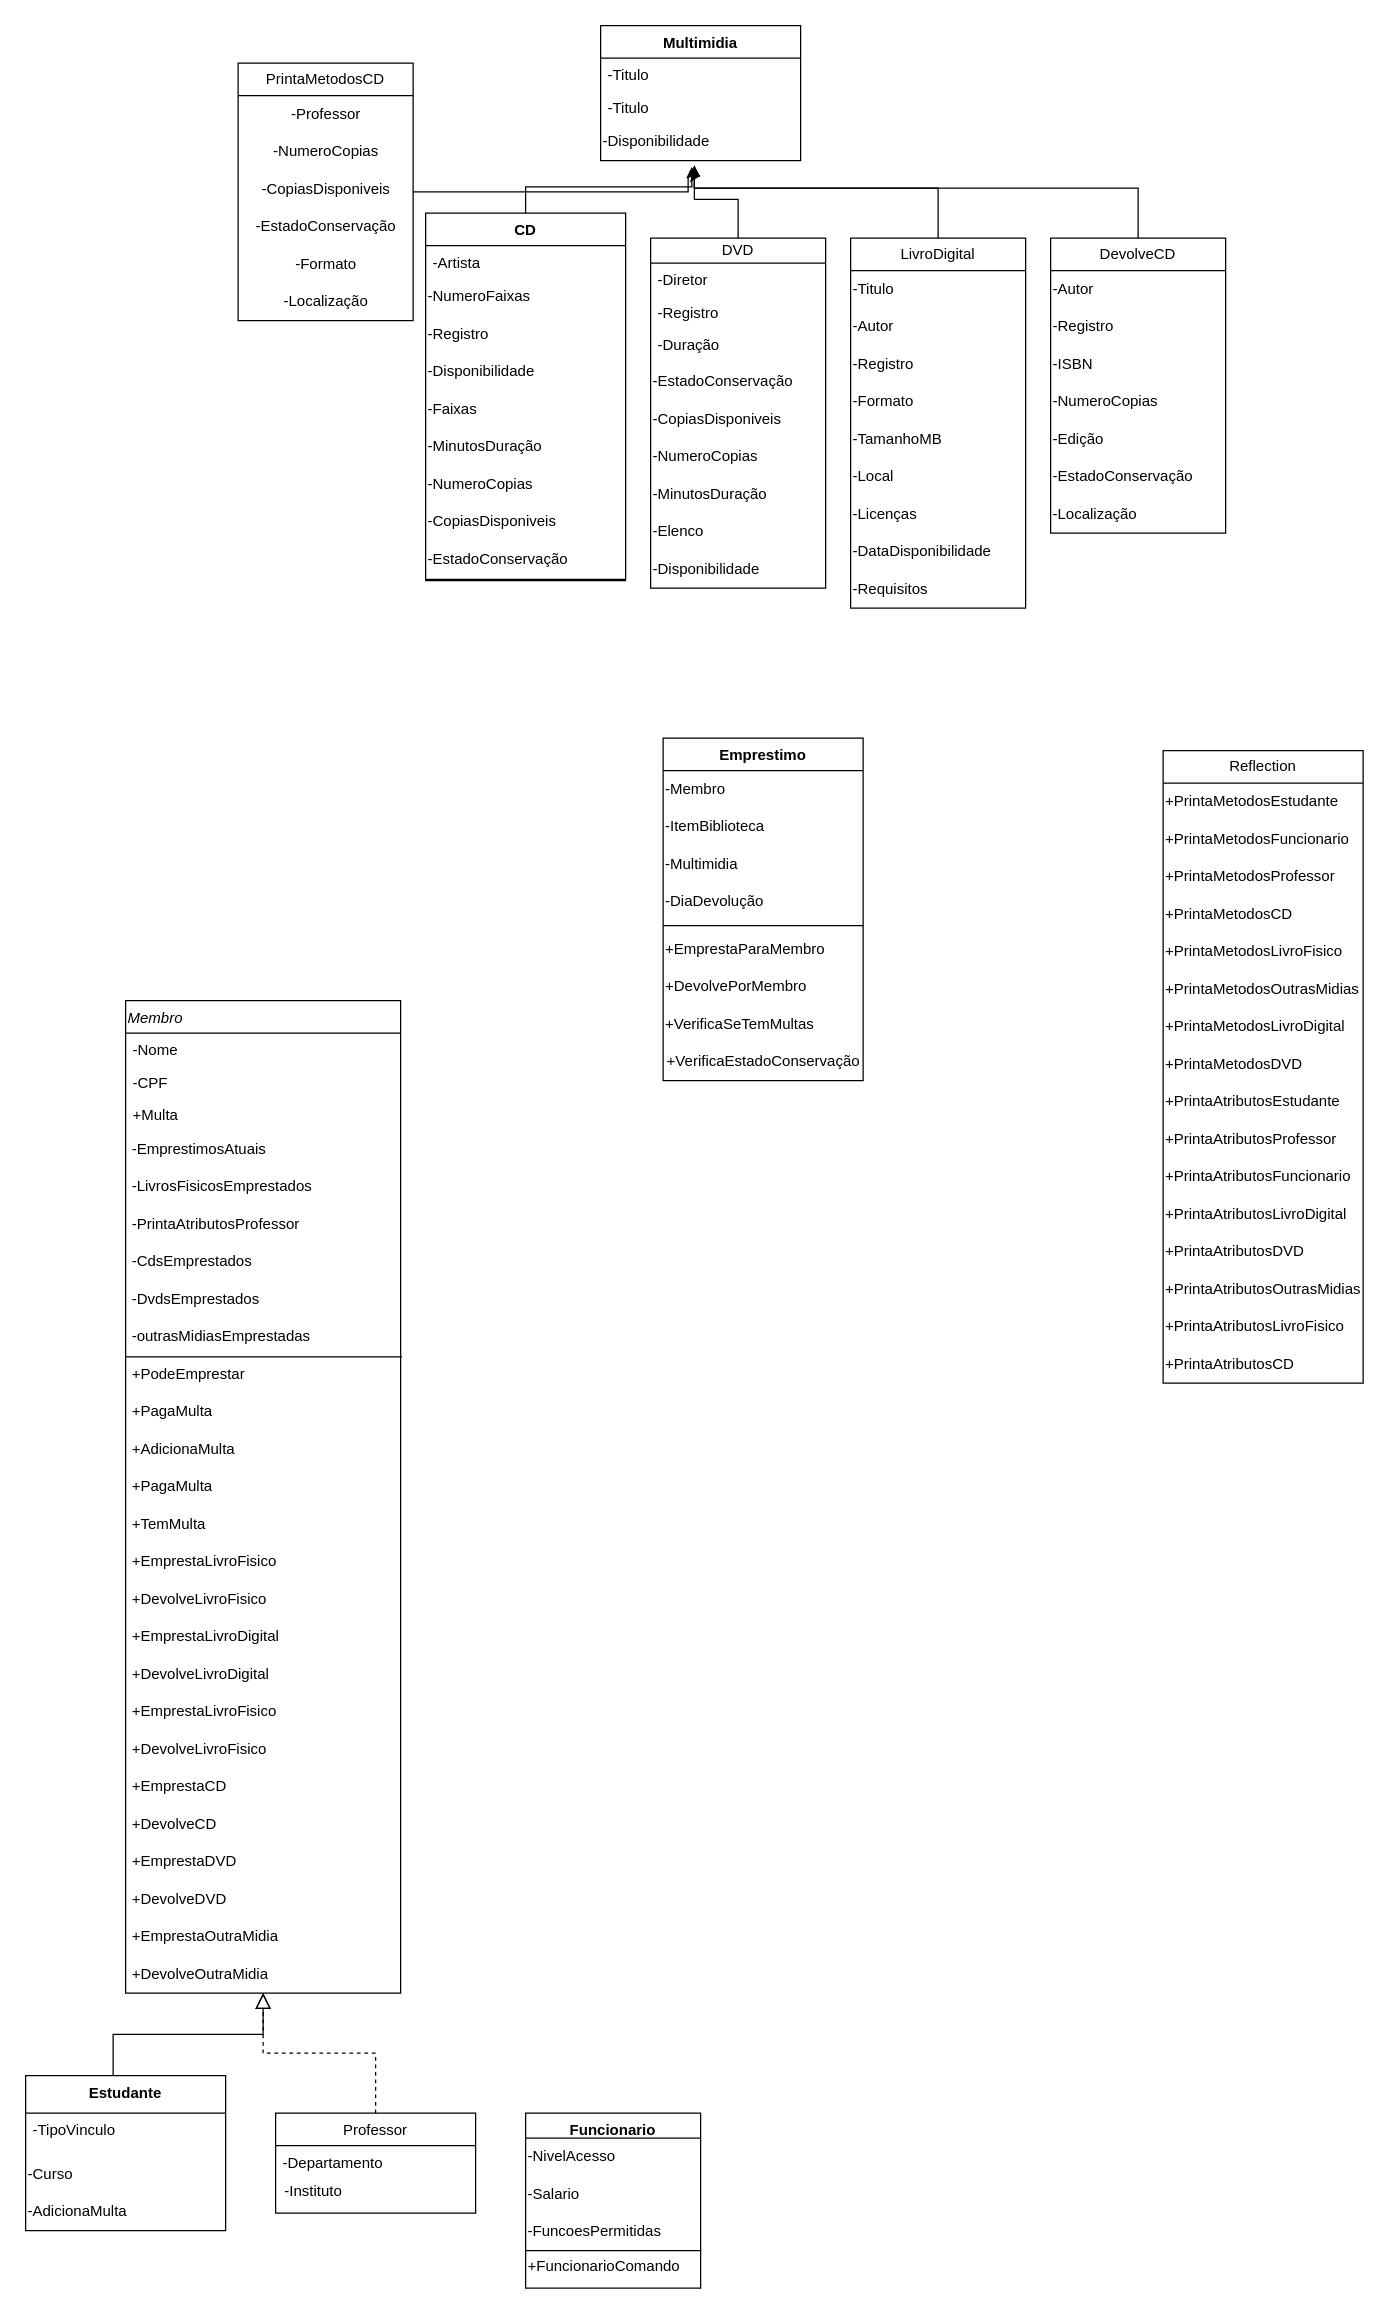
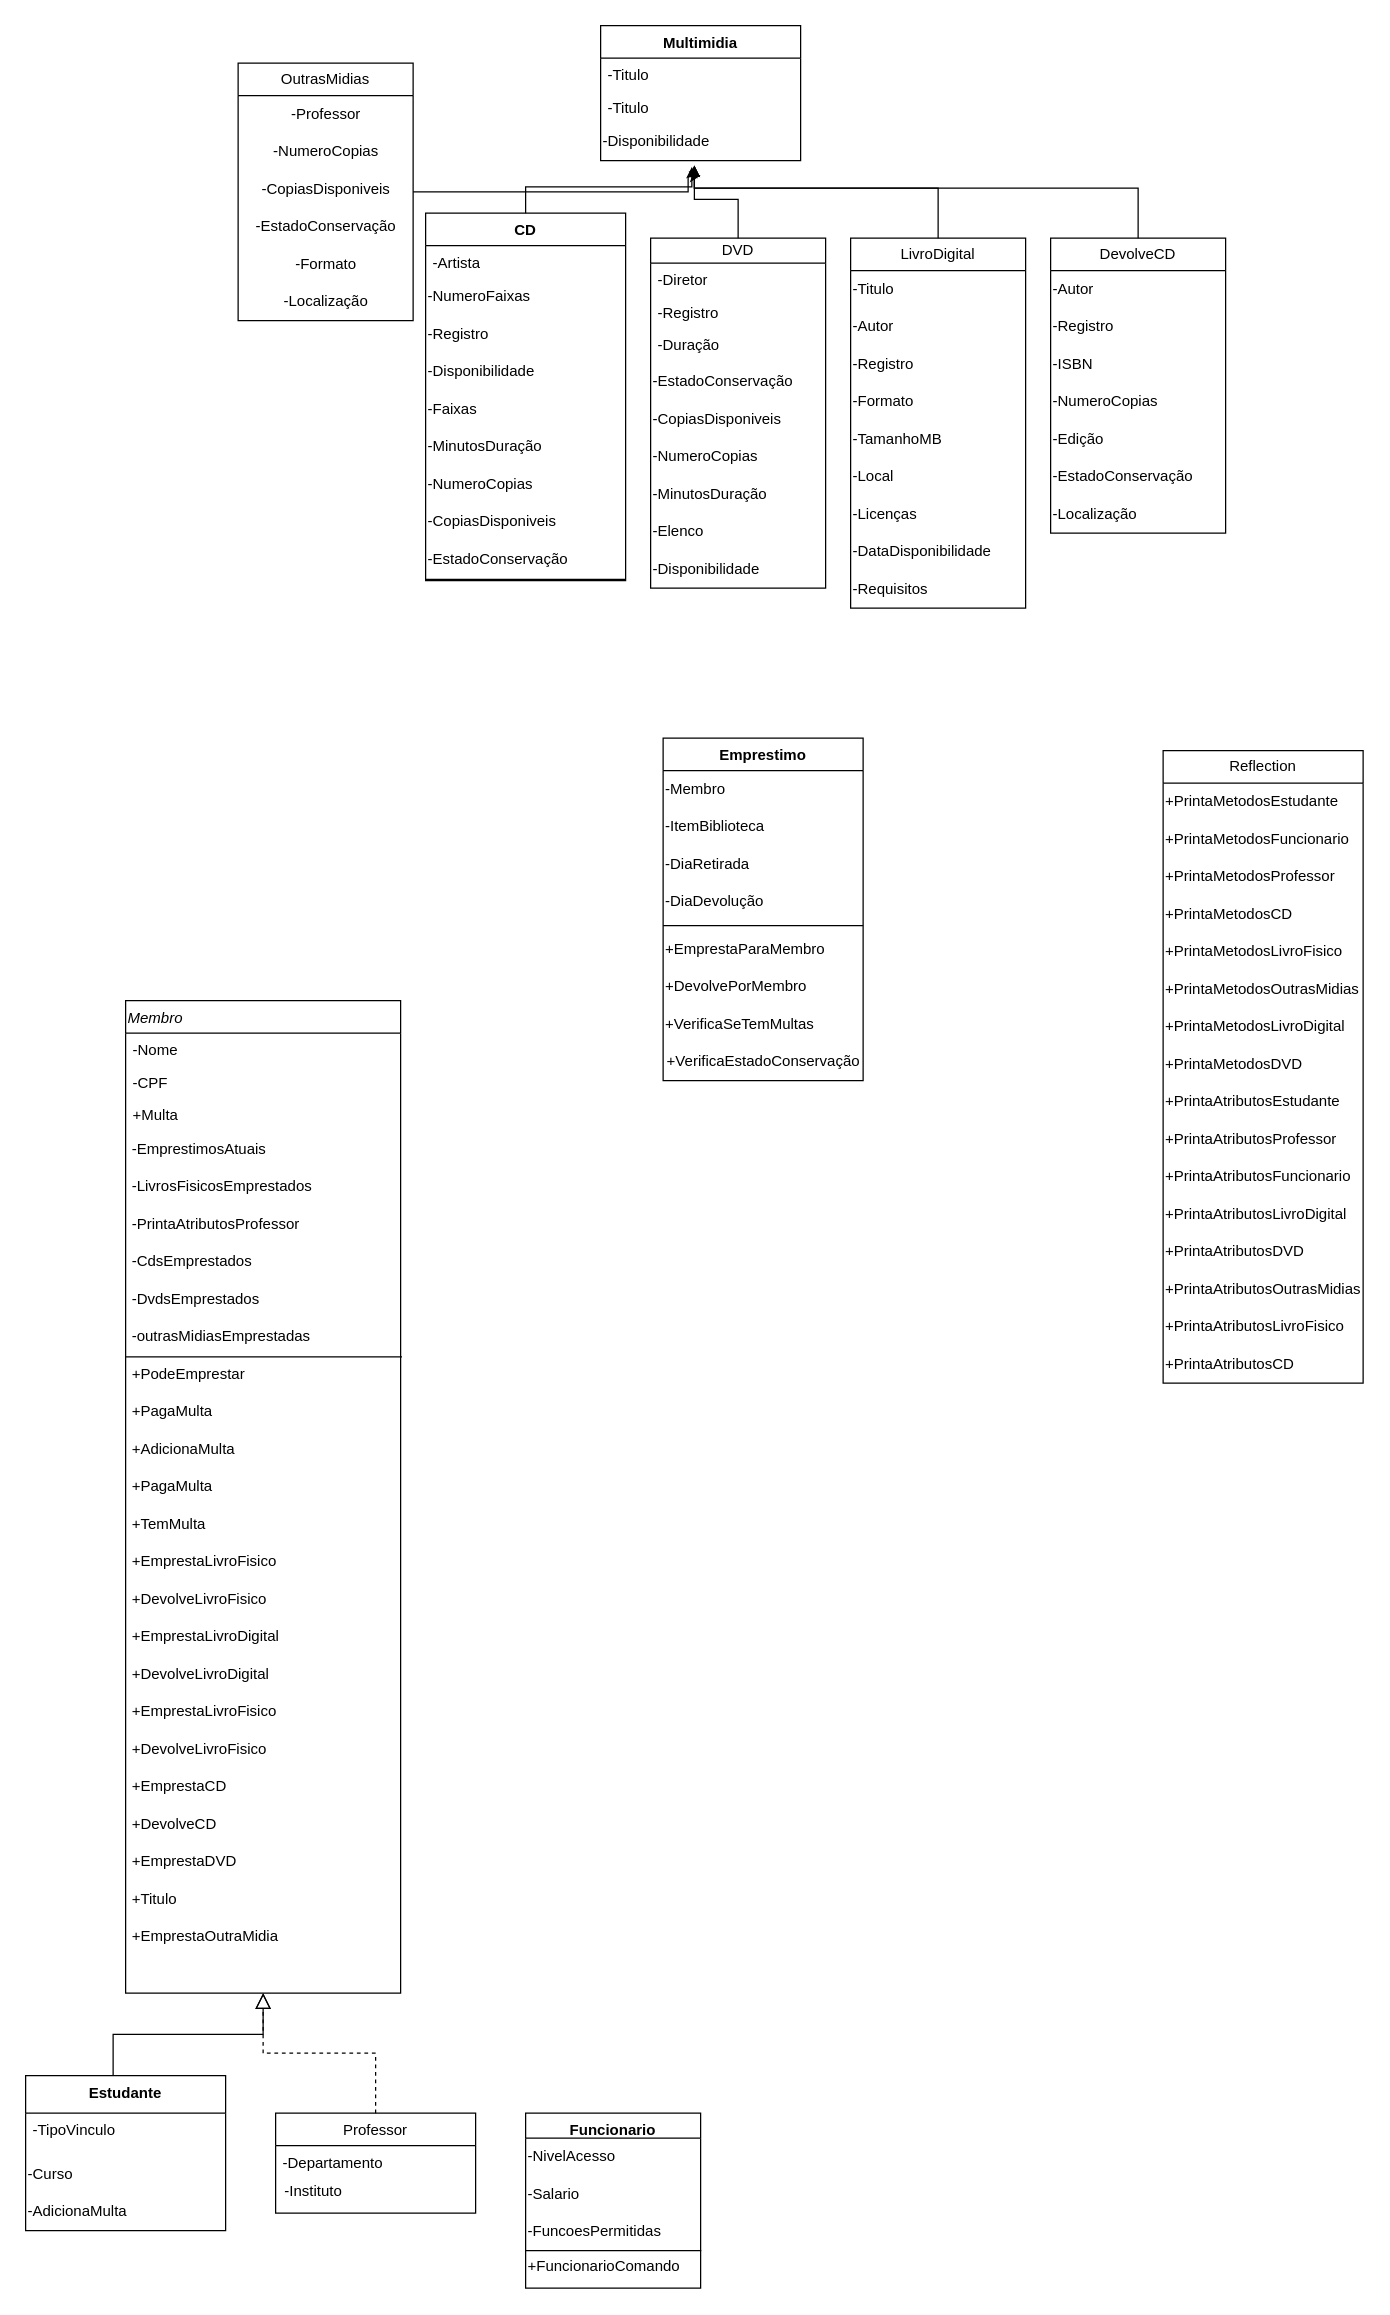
node "PrintaMetodosCD": label "PrintaMetodosCD" -> "OutrasMidias"
node "-Multimidia": label "-Multimidia" -> "-DiaRetirada"
node "+DevolveDVD": label "+DevolveDVD" -> "+Titulo"
node "+DevolveOutraMidia": removed
